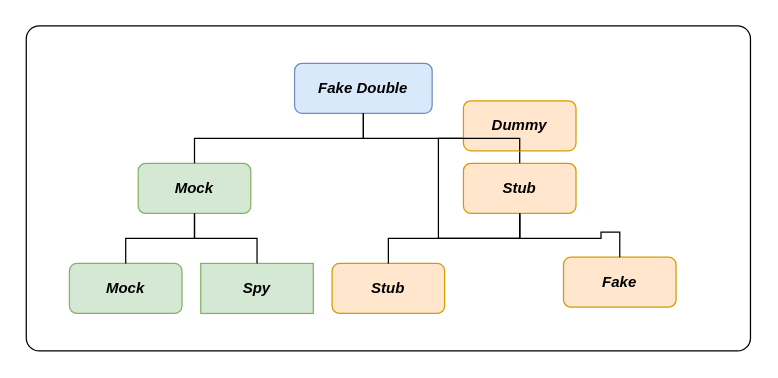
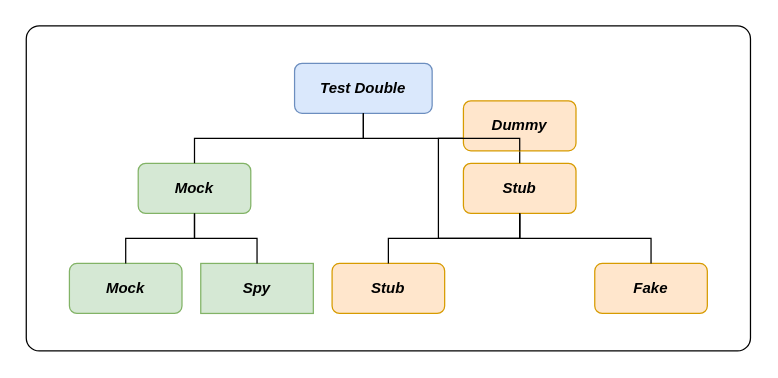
node "Fake Double": label "Fake Double" -> "Test Double"
node "Fake": moved (619, 282) -> (651, 288)
